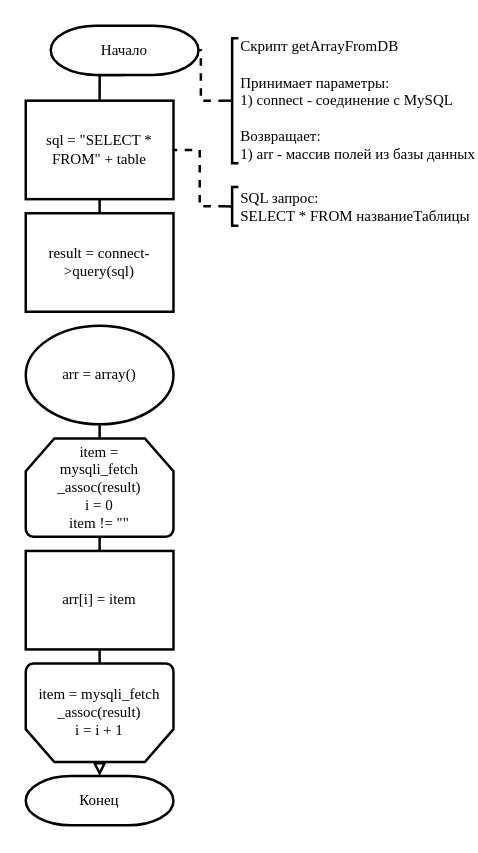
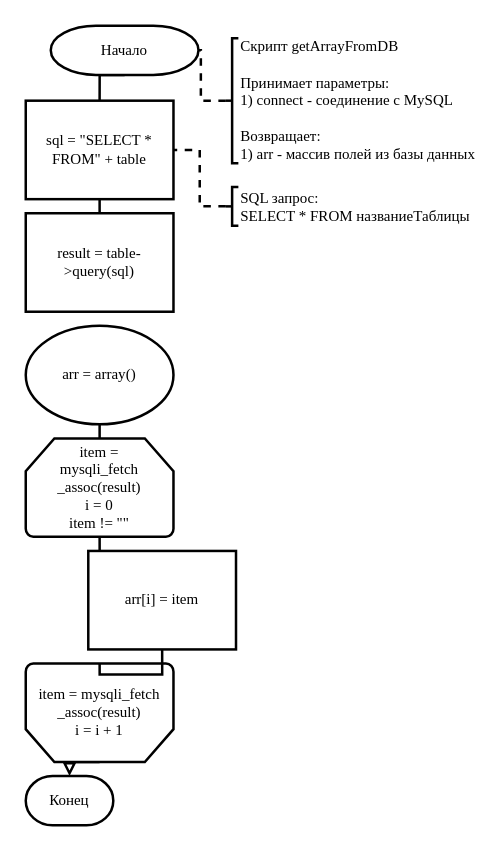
node "result = connect->query(sql)": label "result = connect->query(sql)" -> "result = table->query(sql)"
node "arr[i] = item": moved (99, 600) -> (162, 600)
node "Конец": size 148x49 -> 88x49
